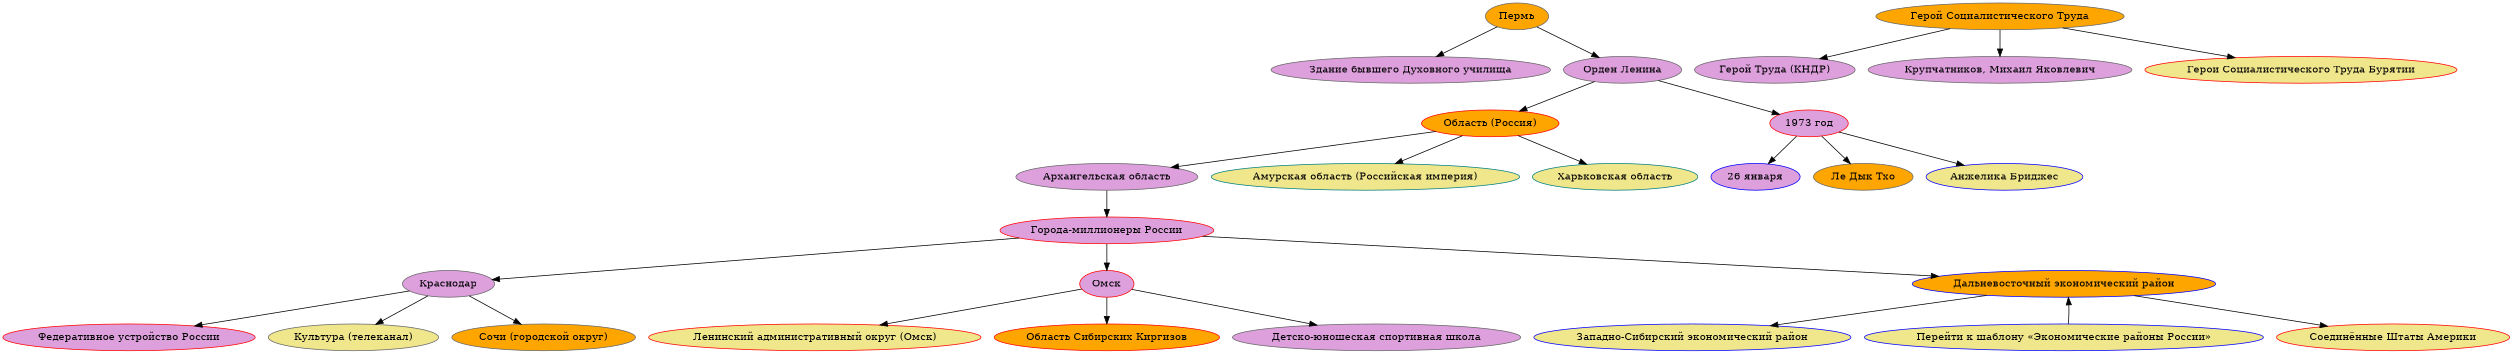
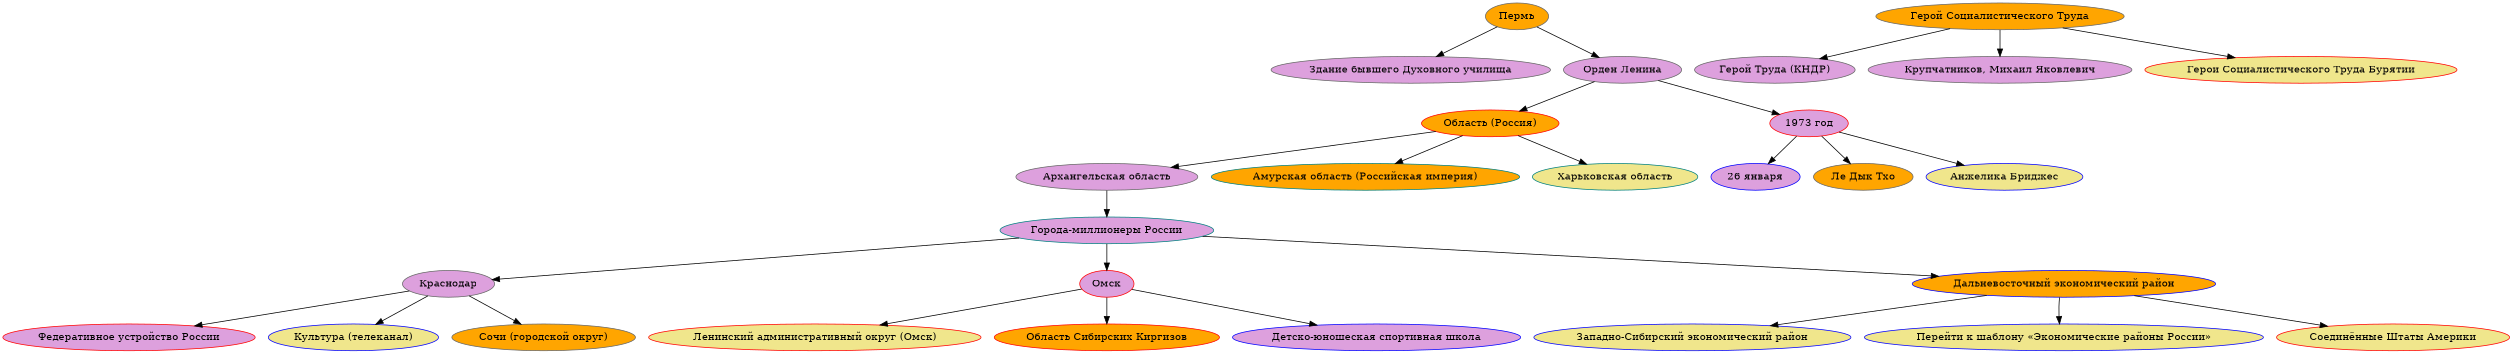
node "Амурская область (Российская империя)": fillcolor khaki -> orange
node "Города-миллионеры России": color red -> teal
edge "Перейти к шаблону «Экономические районы России»" -> "Дальневосточный экономический район": reversed
node "Культура (телеканал)": color gray40 -> blue
node "Детско-юношеская спортивная школа": color gray40 -> blue
